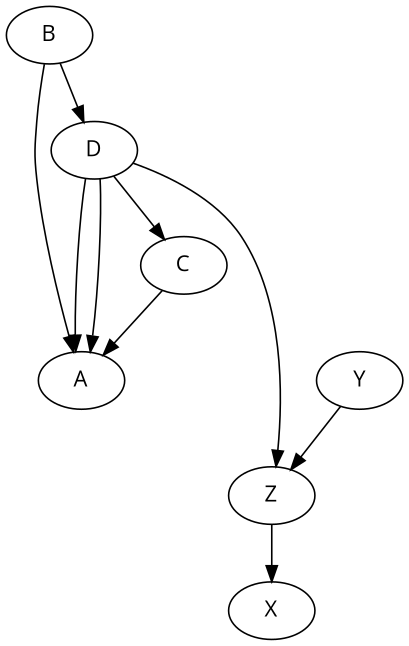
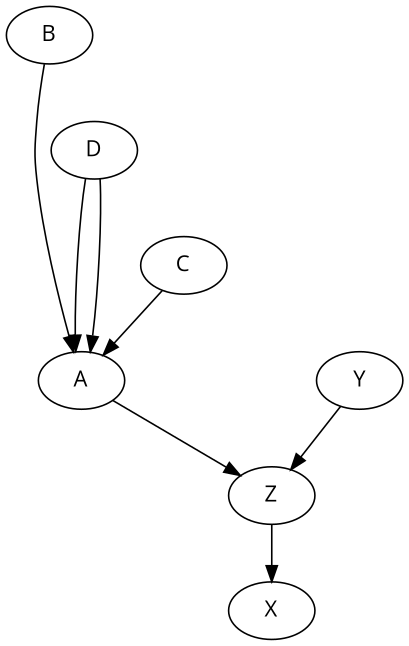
edge "B" -> "D": removed
edge "D" -> "C": removed
edge "D" -> "Z": now "A" -> "Z"
